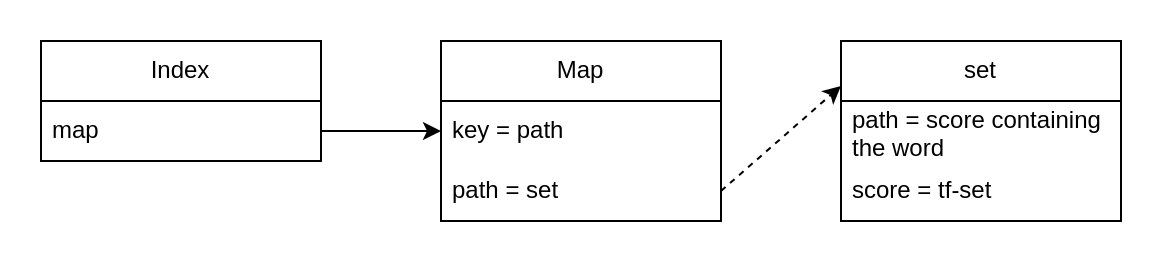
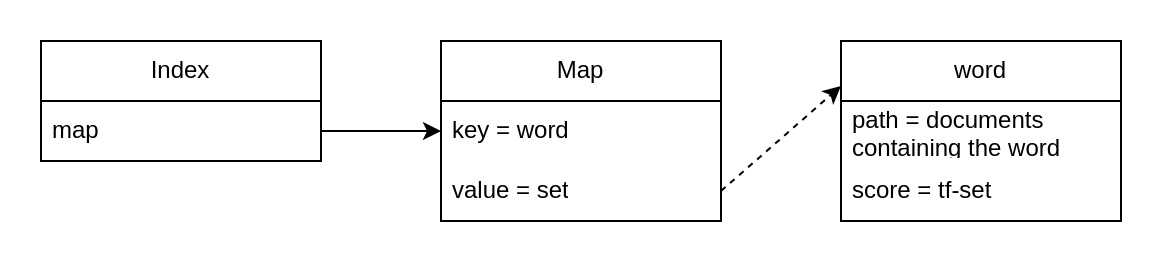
node "set": label "set" -> "word"
node "key = path": label "key = path" -> "key = word"
node "path = score containing the word": label "path = score containing the word" -> "path = documents containing the word"
node "path = set": label "path = set" -> "value = set"
